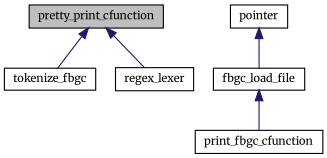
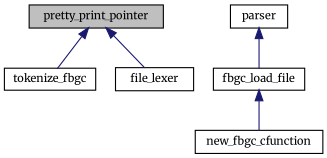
node "pretty_print_cfunction": label "pretty_print_cfunction" -> "pretty_print_pointer"
node "pointer": label "pointer" -> "parser"
node "regex_lexer": label "regex_lexer" -> "file_lexer"
node "print_fbgc_cfunction": label "print_fbgc_cfunction" -> "new_fbgc_cfunction"
